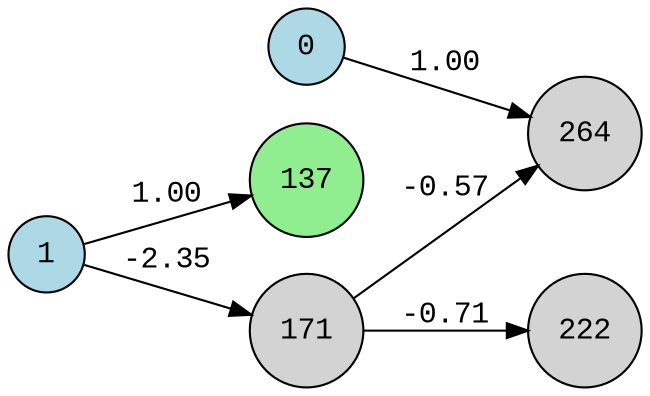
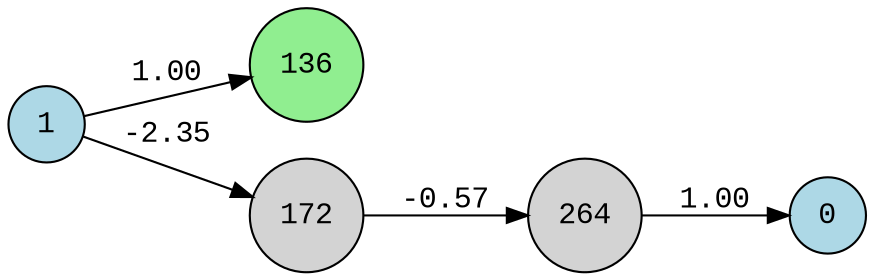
edge "0" -> "264": reversed
node "137": label "137" -> "136"
node "171": label "171" -> "172"
node "222": removed
